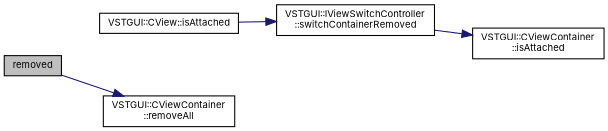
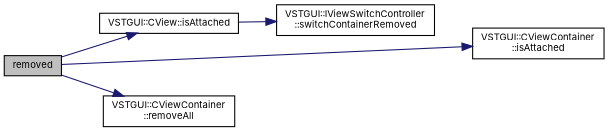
edge "VSTGUI::IViewSwitchController ::switchContainerRemoved" -> "VSTGUI::CViewContainer ::isAttached": now "removed" -> "VSTGUI::CViewContainer ::isAttached"
edge "removed" -> "VSTGUI::CView::isAttached": added
